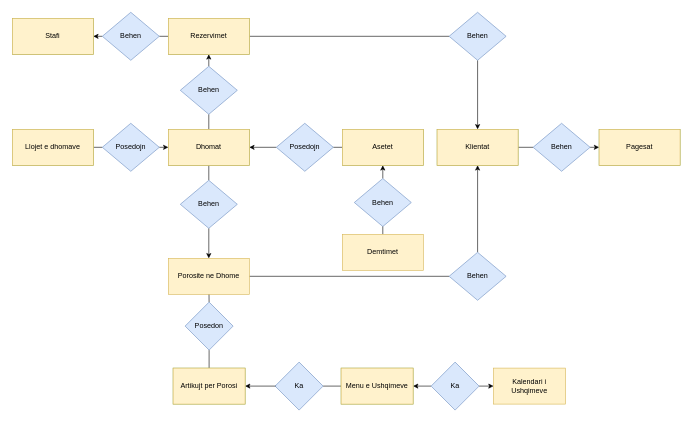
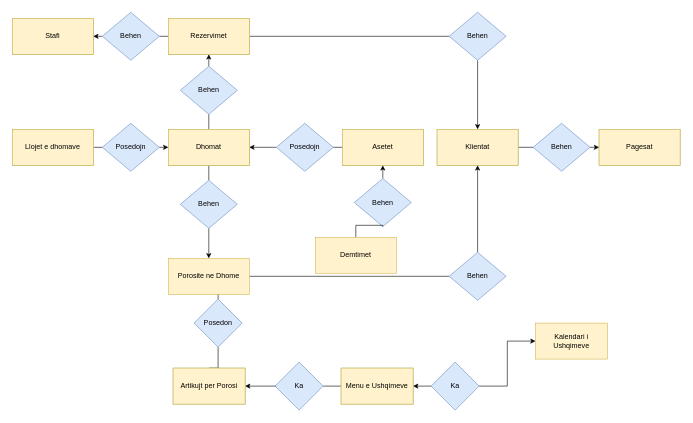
node "Demtimet": moved (383, 252) -> (356, 255)
node "Posedon": moved (209, 326) -> (218, 323)
node "Kalendari i Ushqimeve": moved (530, 386) -> (572, 341)
